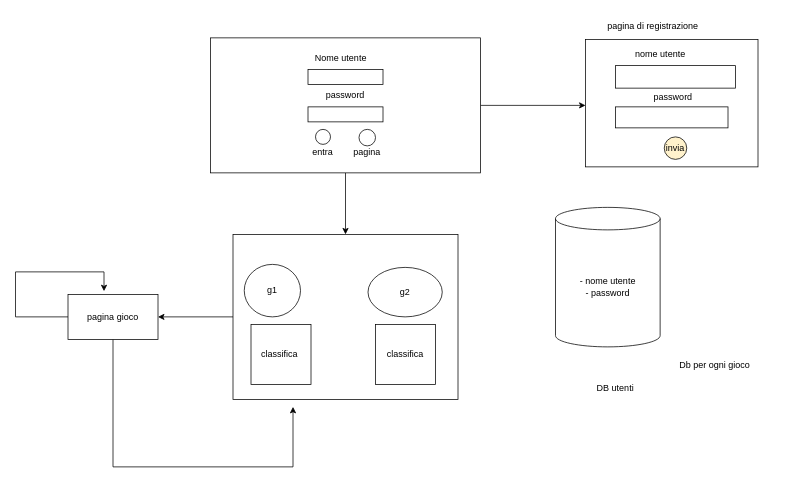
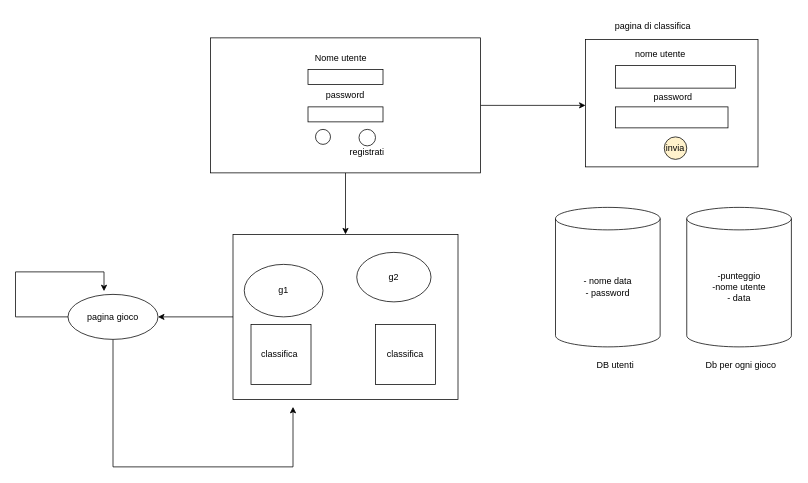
node "pagina di registrazione": label "pagina di registrazione" -> "pagina di classifica"
node "entra": removed
node "pagina": label "pagina" -> "registrati"
node "-punteggio -nome utente - data": added
node "- nome utente - password": label "- nome utente - password" -> "- nome data - password"
node "g1": size 56x53 -> 79x53
node "g2": moved (405, 292) -> (394, 277)
node "pagina gioco": shape rectangle -> ellipse
node "Db per ogni gioco": moved (714, 366) -> (741, 366)
node "DB utenti": moved (615, 388) -> (615, 366)
